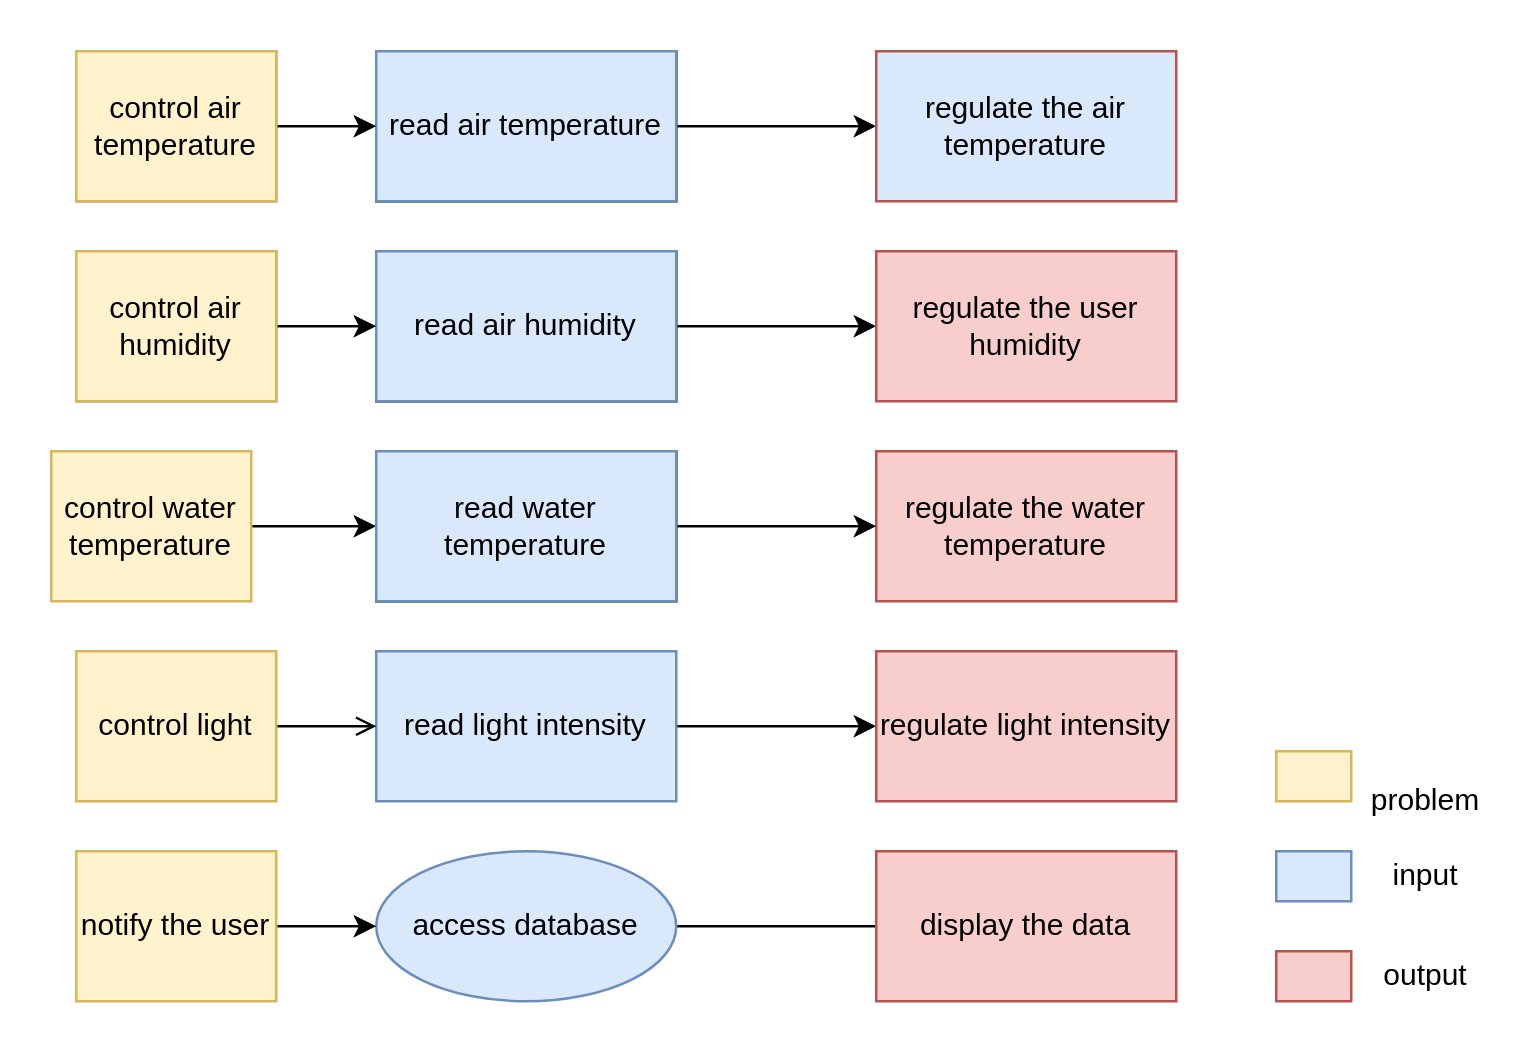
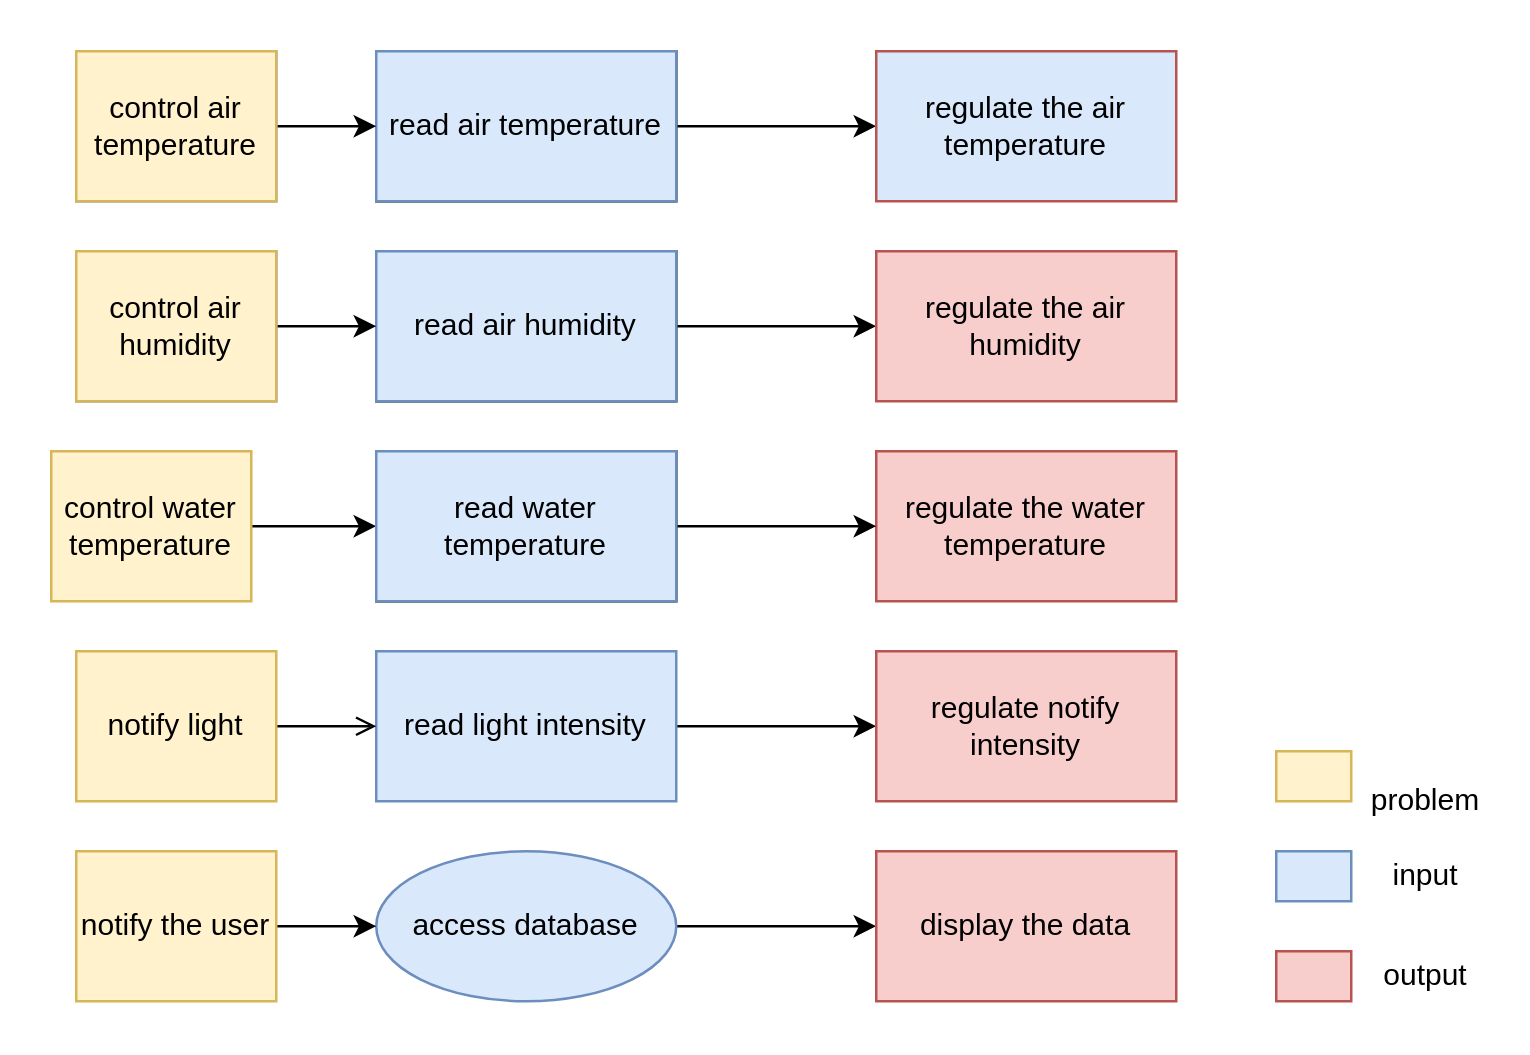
node "regulate the user humidity": label "regulate the user humidity" -> "regulate the air humidity"
node "control light": label "control light" -> "notify light"
node "regulate light intensity": label "regulate light intensity" -> "regulate notify intensity"
edge "access database" -- "display the data": arrowhead none -> classic
